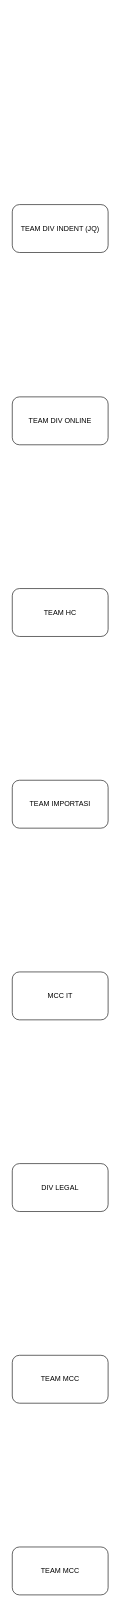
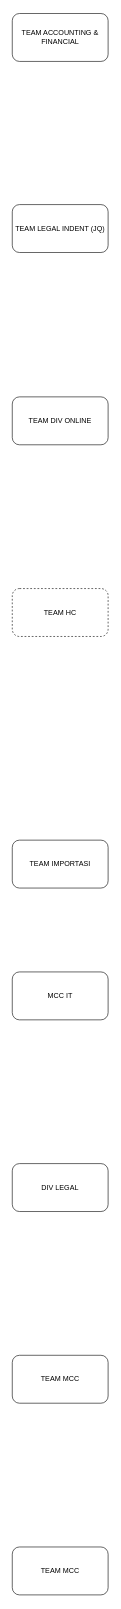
node "TEAM ACCOUNTING & FINANCIAL": added
node "TEAM DIV INDENT (JQ)": label "TEAM DIV INDENT (JQ)" -> "TEAM LEGAL INDENT (JQ)"
node "TEAM HC": style solid -> dashed
node "TEAM IMPORTASI": moved (60, 804) -> (60, 864)
